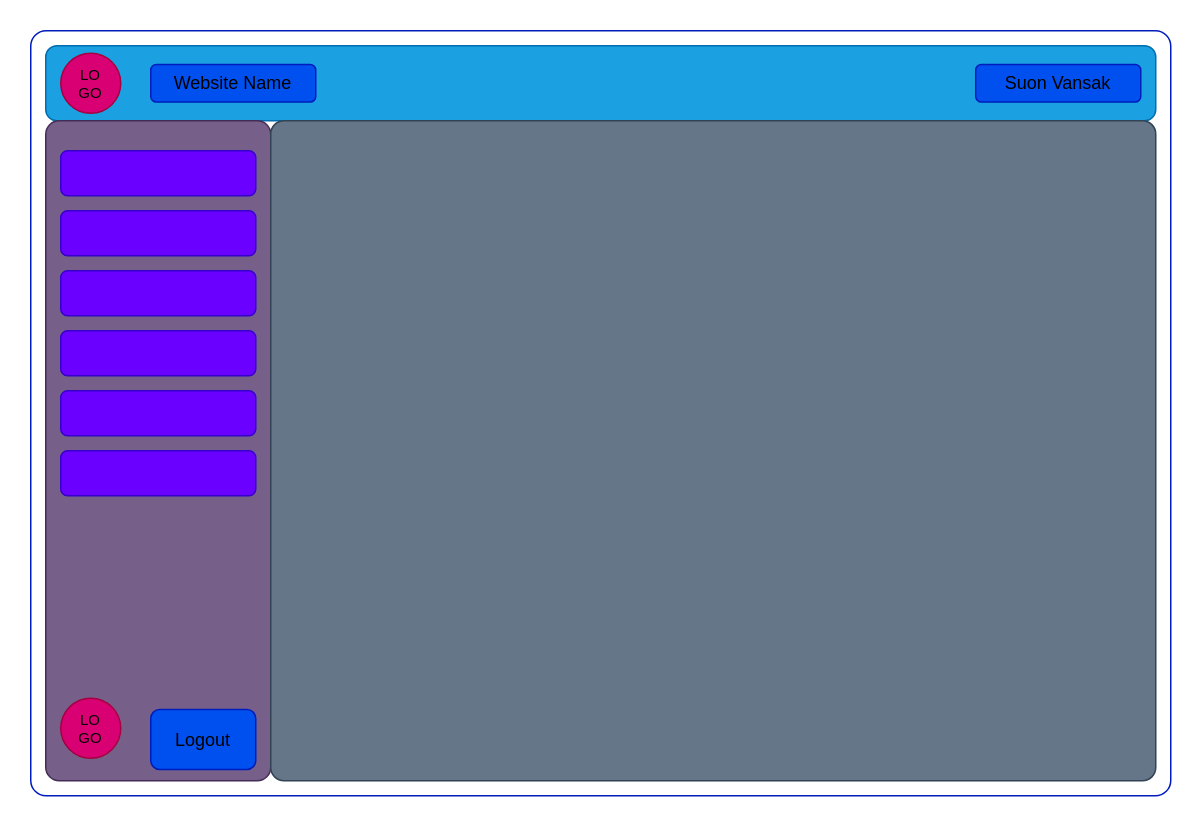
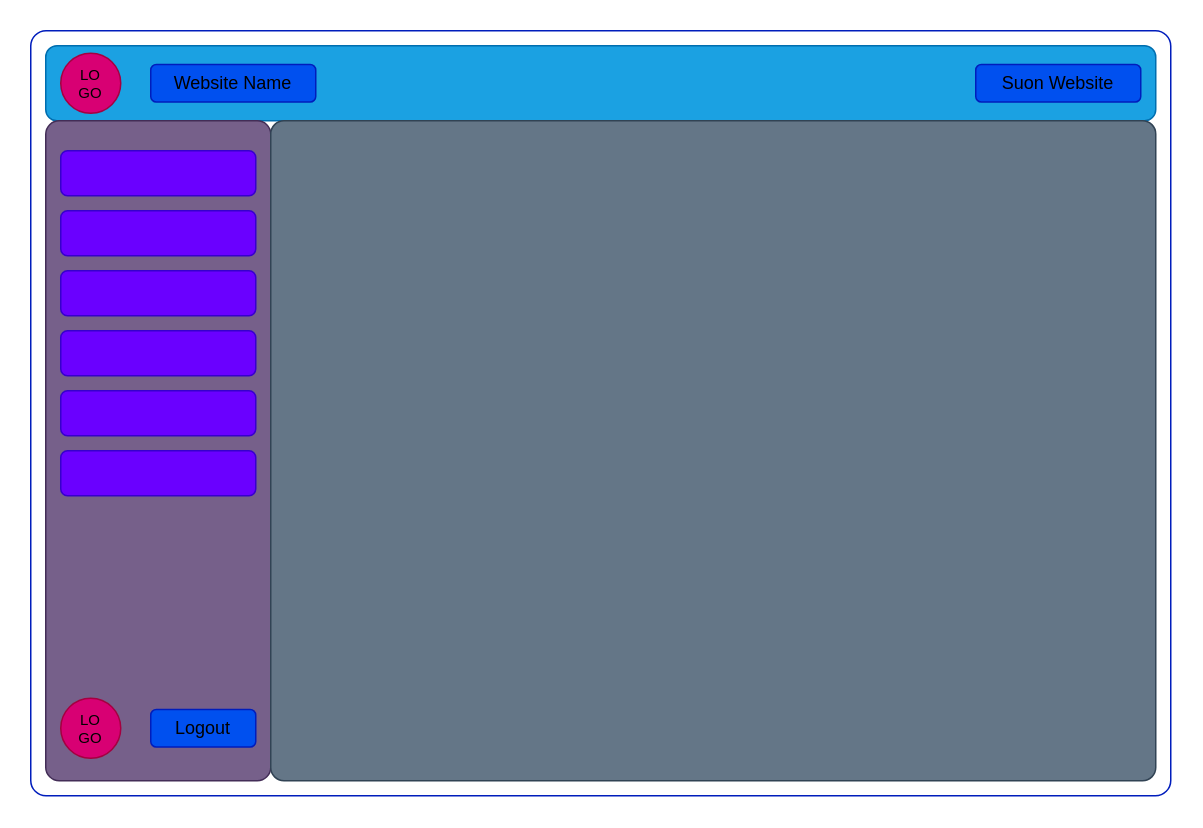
node "Suon Vansak": label "Suon Vansak" -> "Suon Website"
node "Logout": size 105x60 -> 105x38
